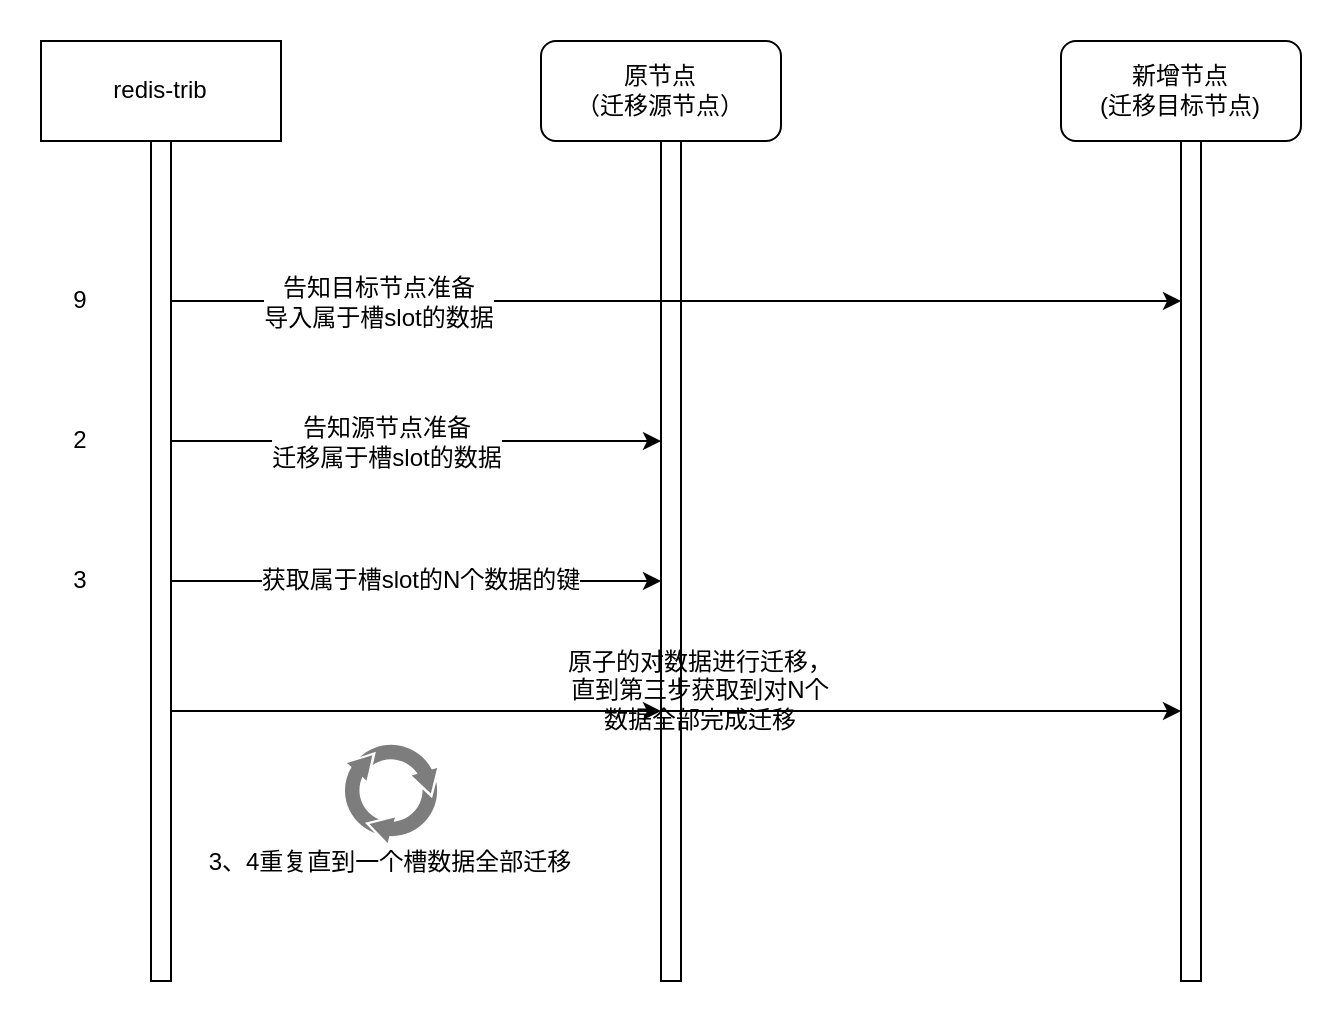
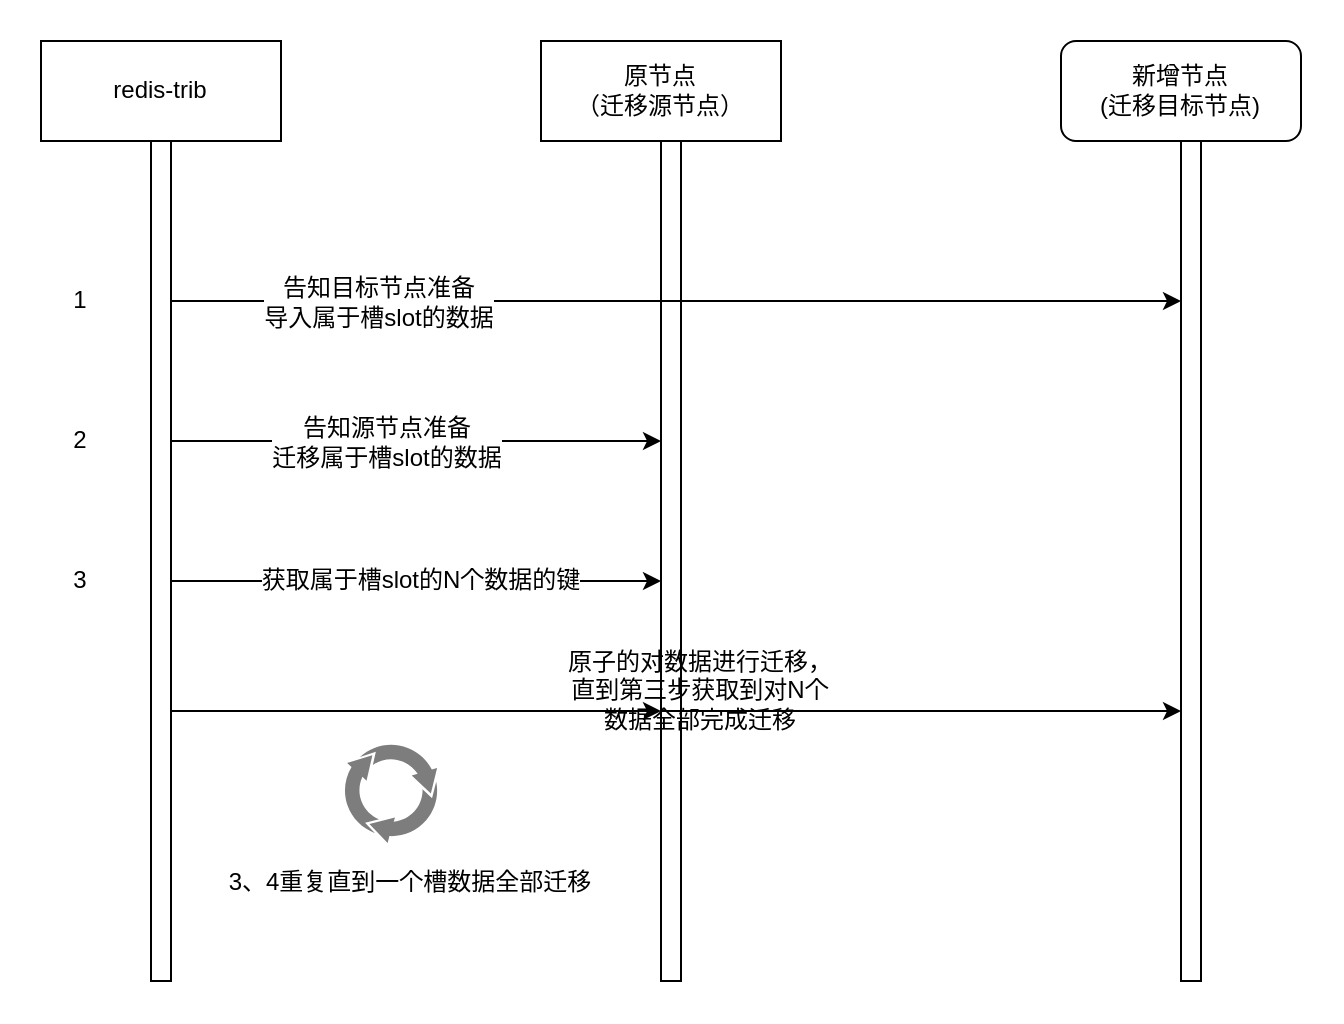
node "原节点 （迁移源节点）": shape rounded rectangle -> rectangle
node "9": label "9" -> "1"
node "3、4重复直到一个槽数据全部迁移": moved (391, 863) -> (411, 883)
